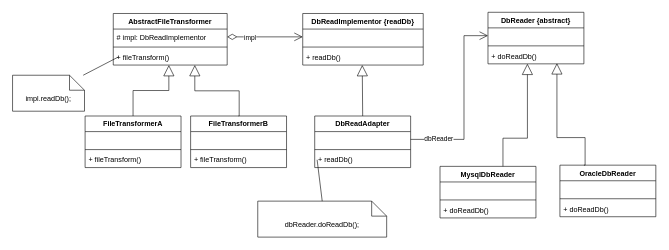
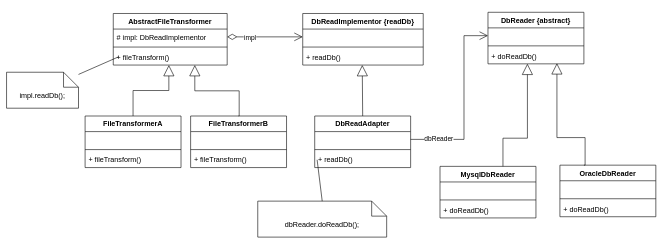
node "impl.readDb();": moved (48, 93) -> (42, 90)
